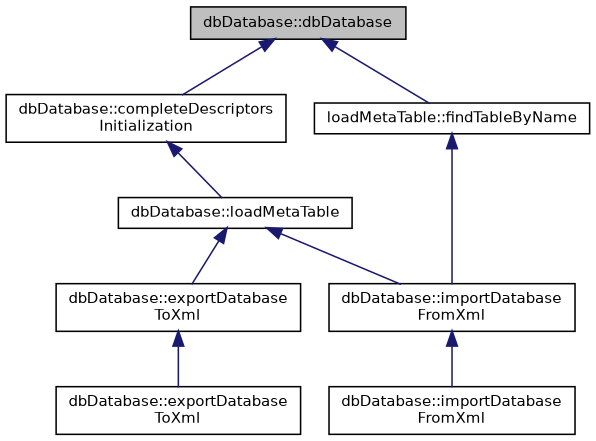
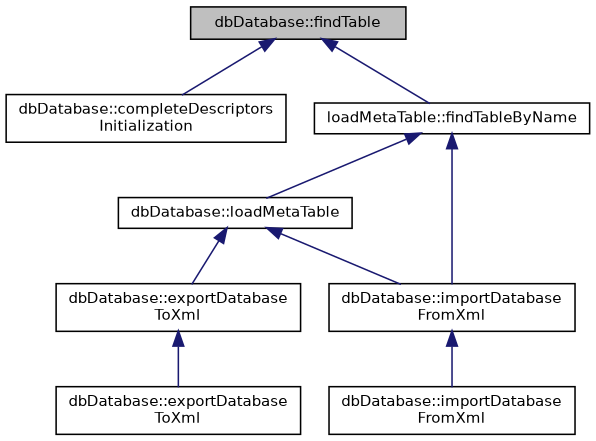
node "dbDatabase::dbDatabase": label "dbDatabase::dbDatabase" -> "dbDatabase::findTable"
edge "dbDatabase::loadMetaTable" -> "dbDatabase::completeDescriptors Initialization": now "dbDatabase::loadMetaTable" -> "loadMetaTable::findTableByName"
